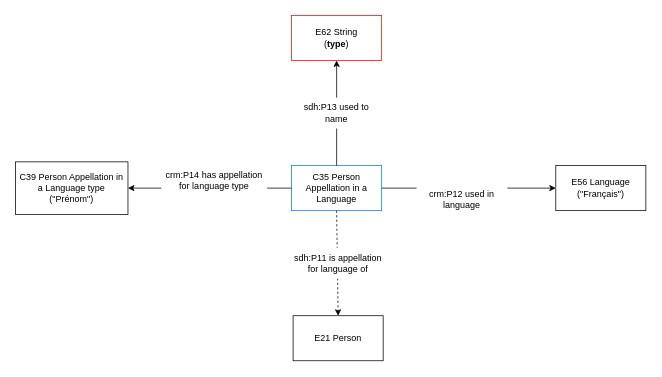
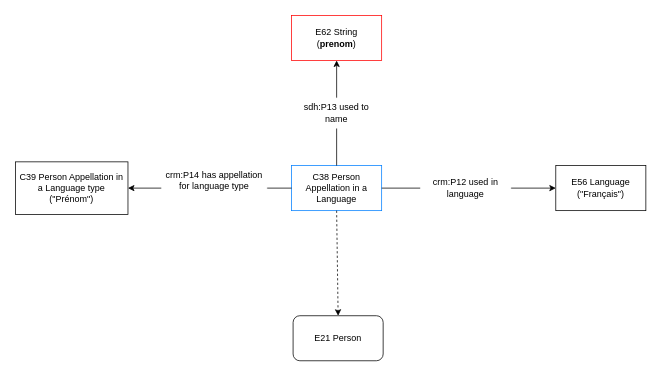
node "E62 String (type)": label "E62 String (type)" -> "E62 String (prenom)"
node "C35 Person Appellation in a Language": label "C35 Person Appellation in a Language" -> "C38 Person Appellation in a Language"
node "crm:P12 used in language": moved (462, 199) -> (465, 188)
node "sdh:P11 is appellation for language of": removed
node "E21 Person": shape rectangle -> rounded rectangle
